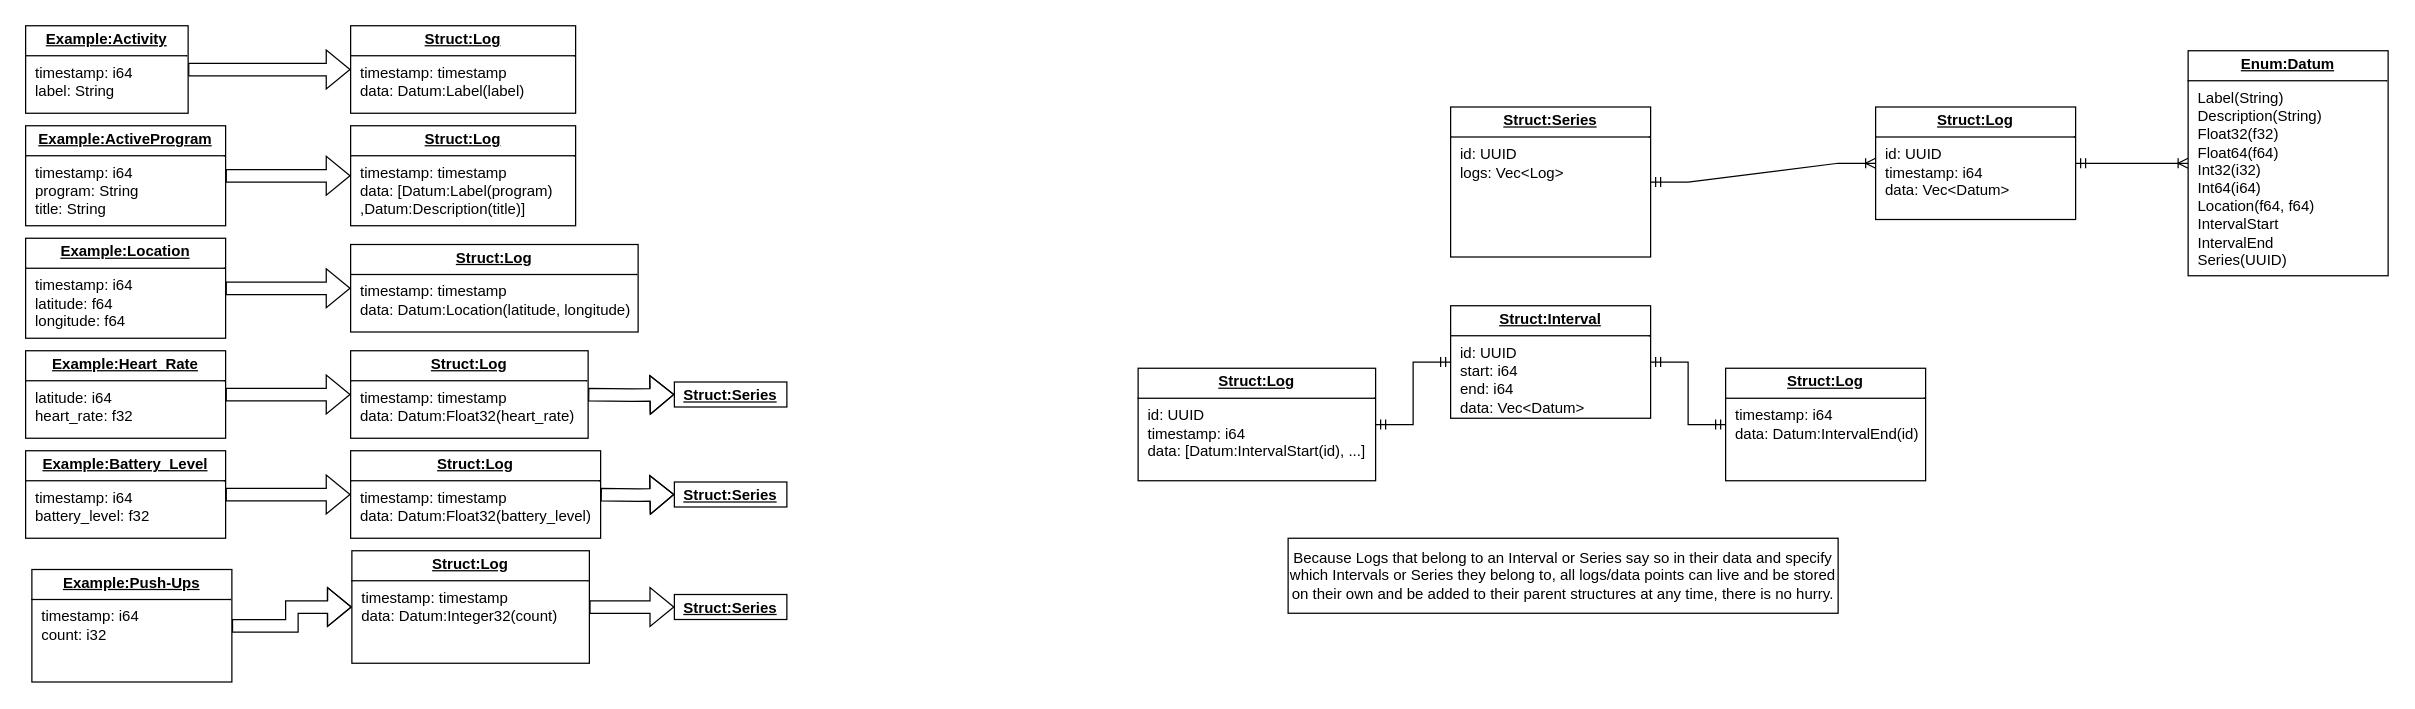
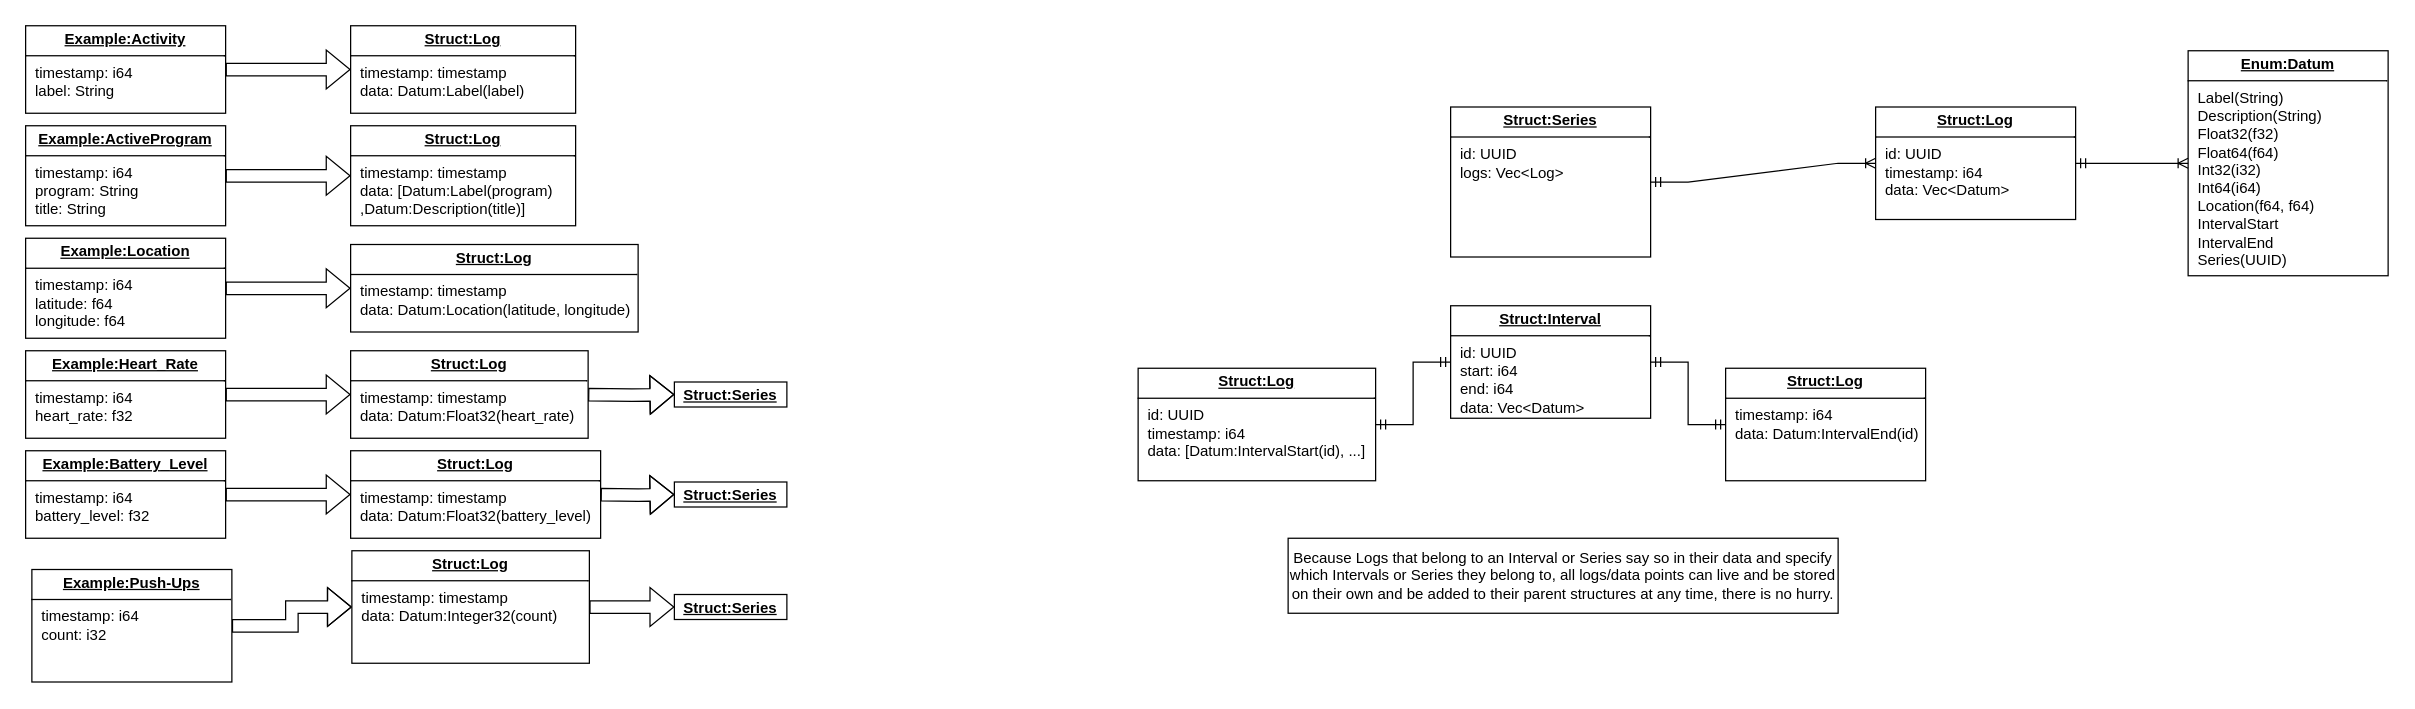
node "Example:Activity timestamp: i64 label: String": size 163x88 -> 200x88
node "Example:Heart_Rate latitude: i64 heart_rate: f32": label "Example:Heart_Rate latitude: i64 heart_rate: f32" -> "Example:Heart_Rate timestamp: i64 heart_rate: f32"
